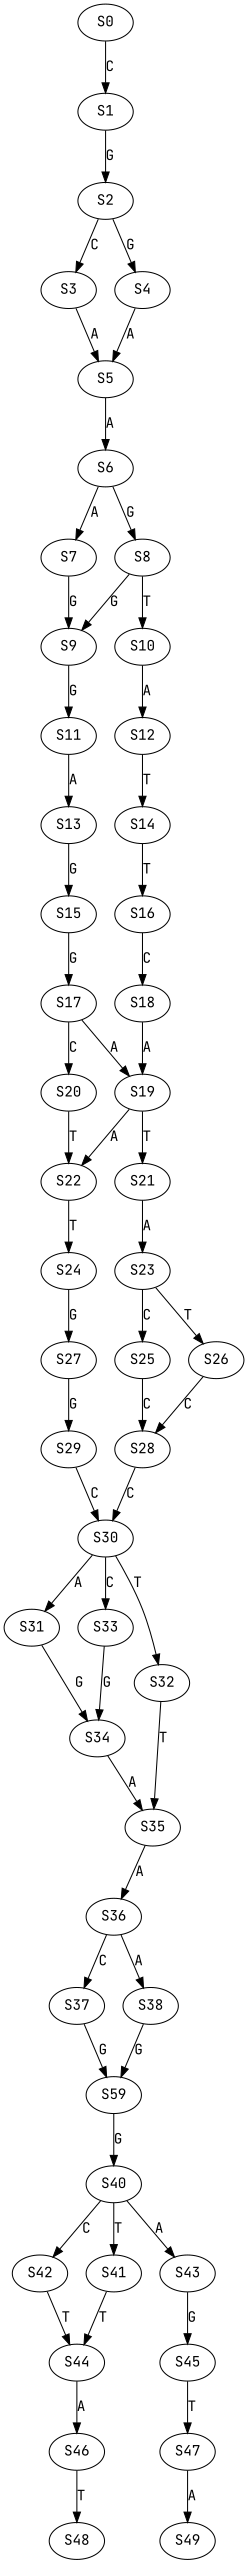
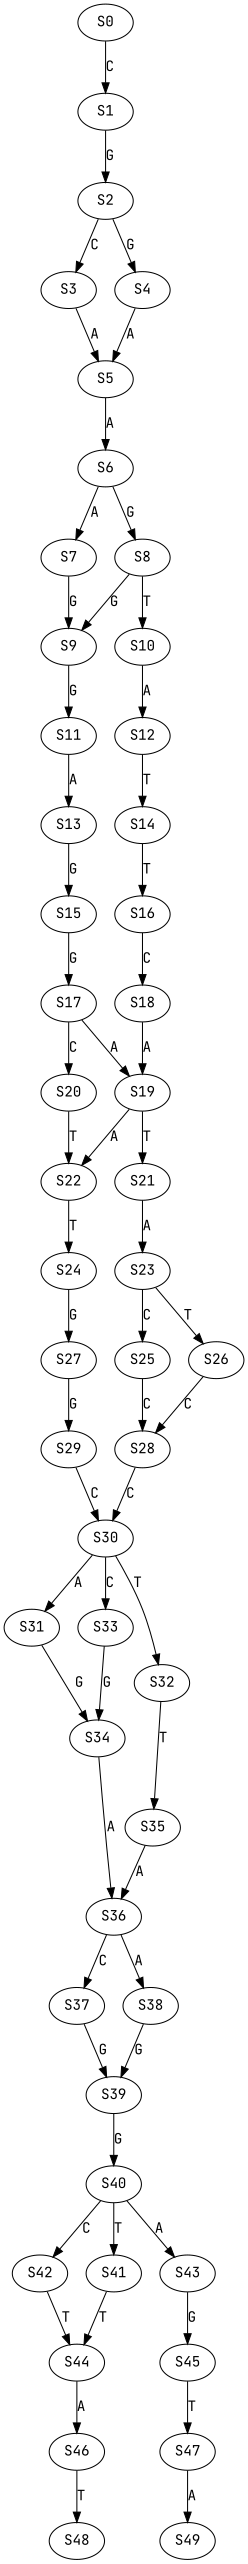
edge "S34" -> "S35": now "S34" -> "S36"
node "S59": label "S59" -> "S39"
